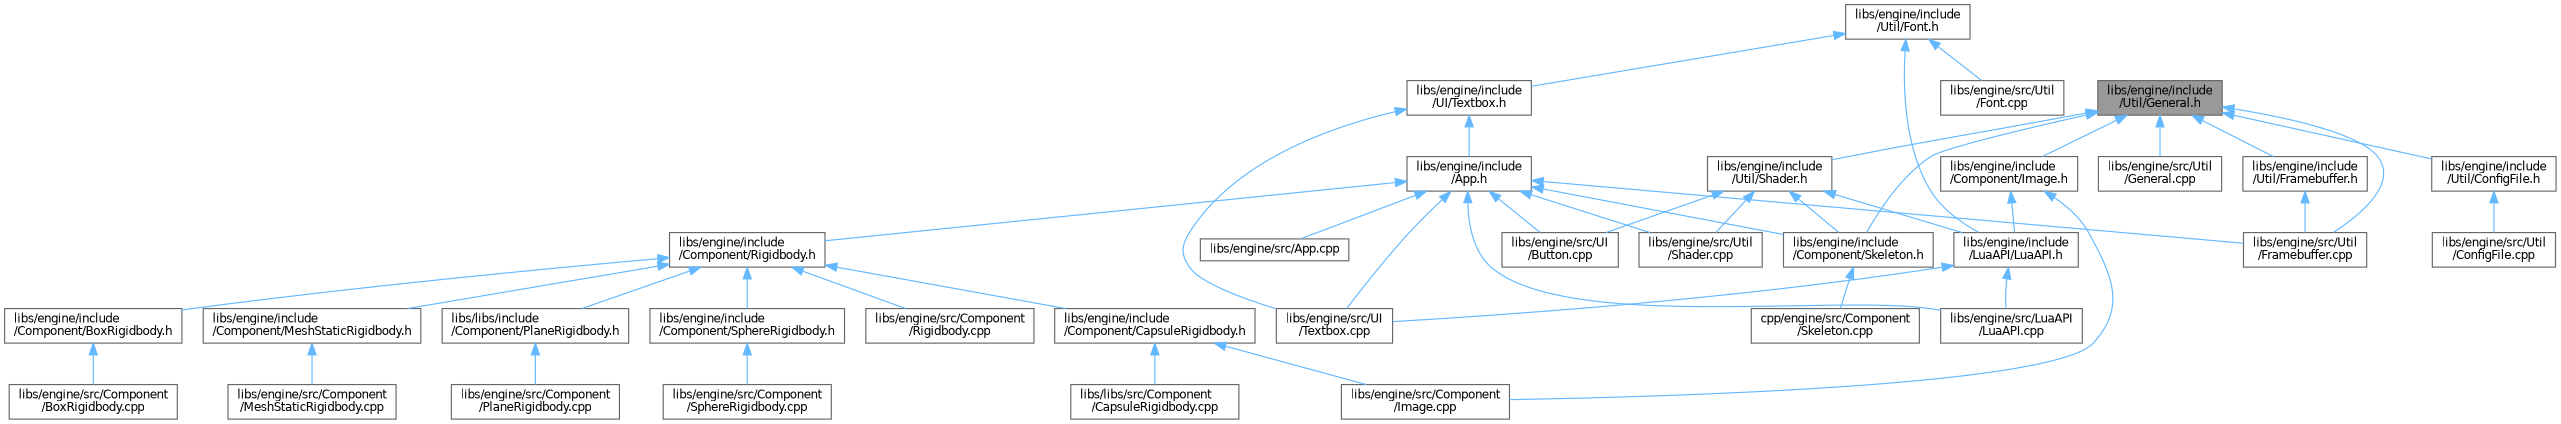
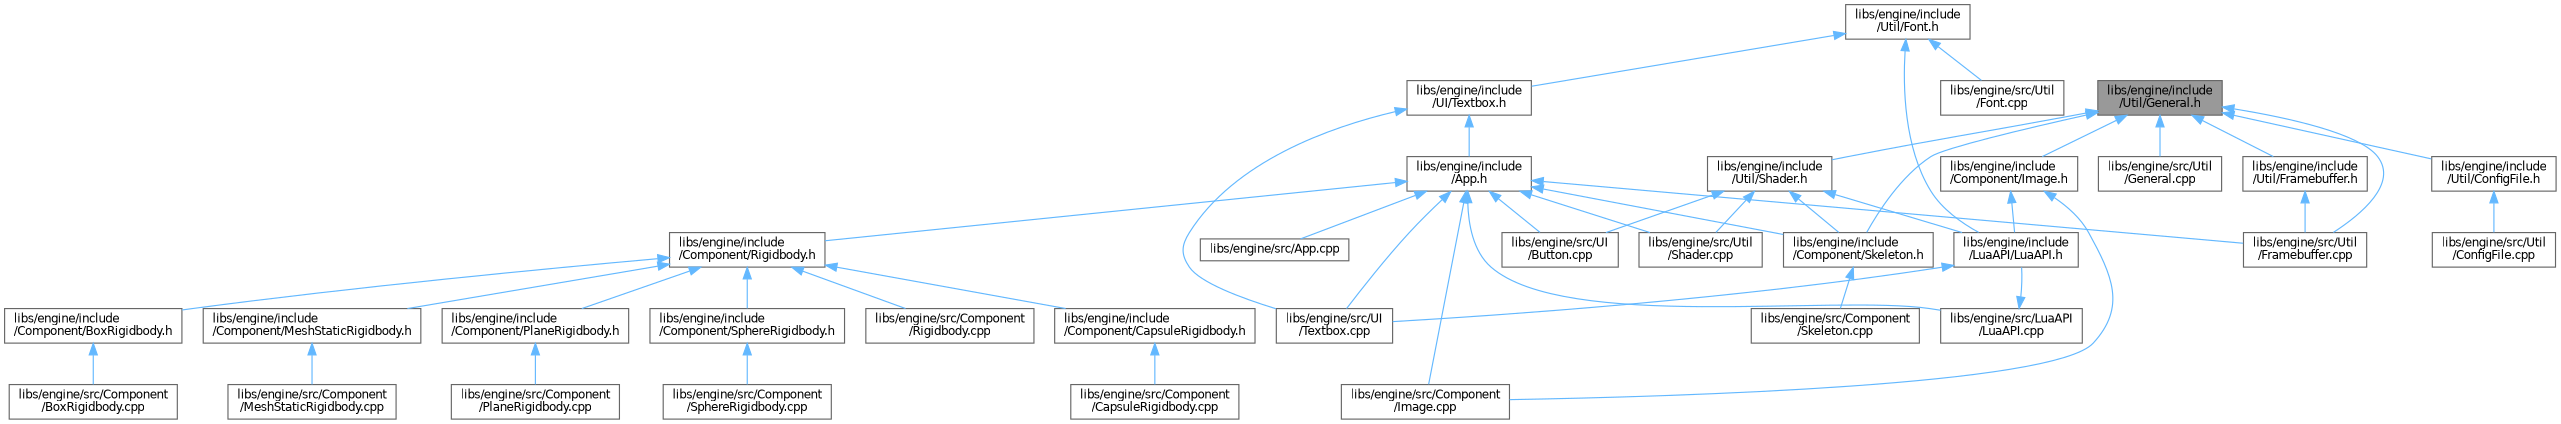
edge "libs/engine/src/LuaAPI /LuaAPI.cpp" -> "libs/engine/include /LuaAPI/LuaAPI.h": reversed
node "libs/libs/include /Component/PlaneRigidbody.h": label "libs/libs/include /Component/PlaneRigidbody.h" -> "libs/engine/include /Component/PlaneRigidbody.h"
node "cpp/engine/src/Component /Skeleton.cpp": label "cpp/engine/src/Component /Skeleton.cpp" -> "libs/engine/src/Component /Skeleton.cpp"
edge "libs/engine/src/Component /Image.cpp" -> "libs/engine/include /Component/CapsuleRigidbody.h": now "libs/engine/src/Component /Image.cpp" -> "libs/engine/include /App.h"
node "libs/libs/src/Component /CapsuleRigidbody.cpp": label "libs/libs/src/Component /CapsuleRigidbody.cpp" -> "libs/engine/src/Component /CapsuleRigidbody.cpp"
